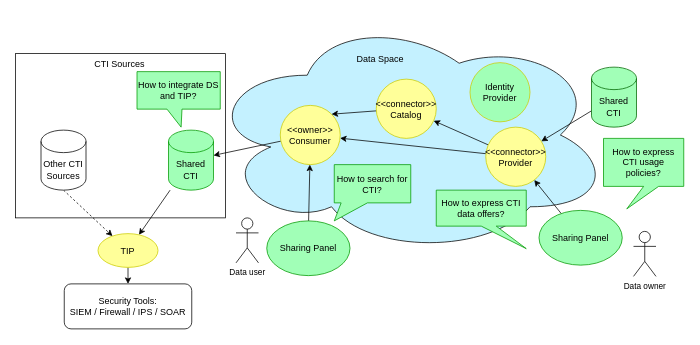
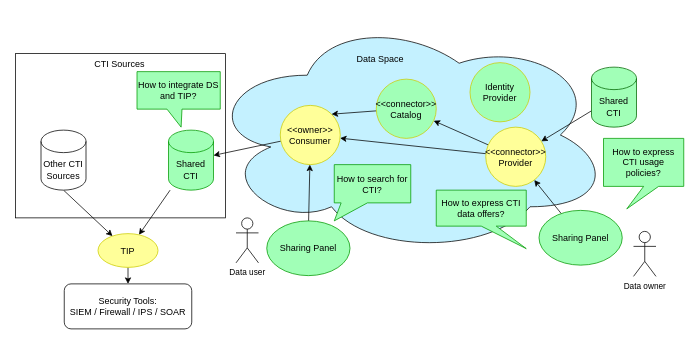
node "<<connector>> Catalog": fillcolor #ffff99 -> #a1ffb7
edge "Other CTI Sources" -> "TIP": style dashed -> solid
